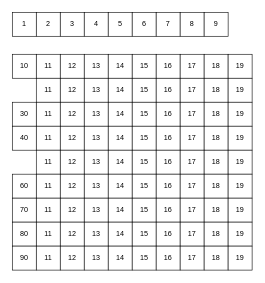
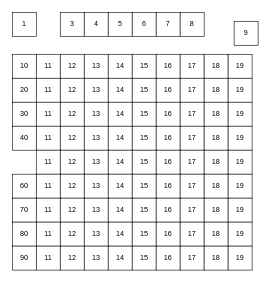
node "2": removed
node "9": moved (216, 24) -> (246, 33)
node "20": added
